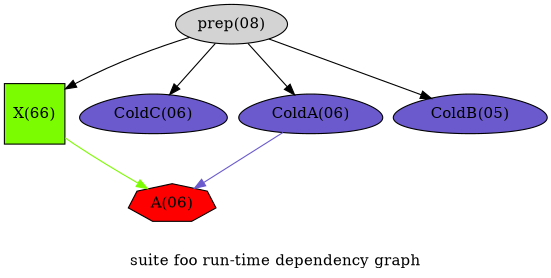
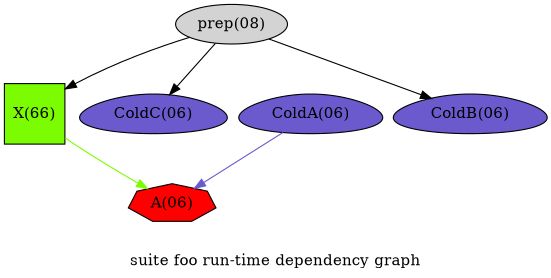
edge "prep(08)" -> "ColdA(06)": removed
node "ColdB(05)": label "ColdB(05)" -> "ColdB(06)"
